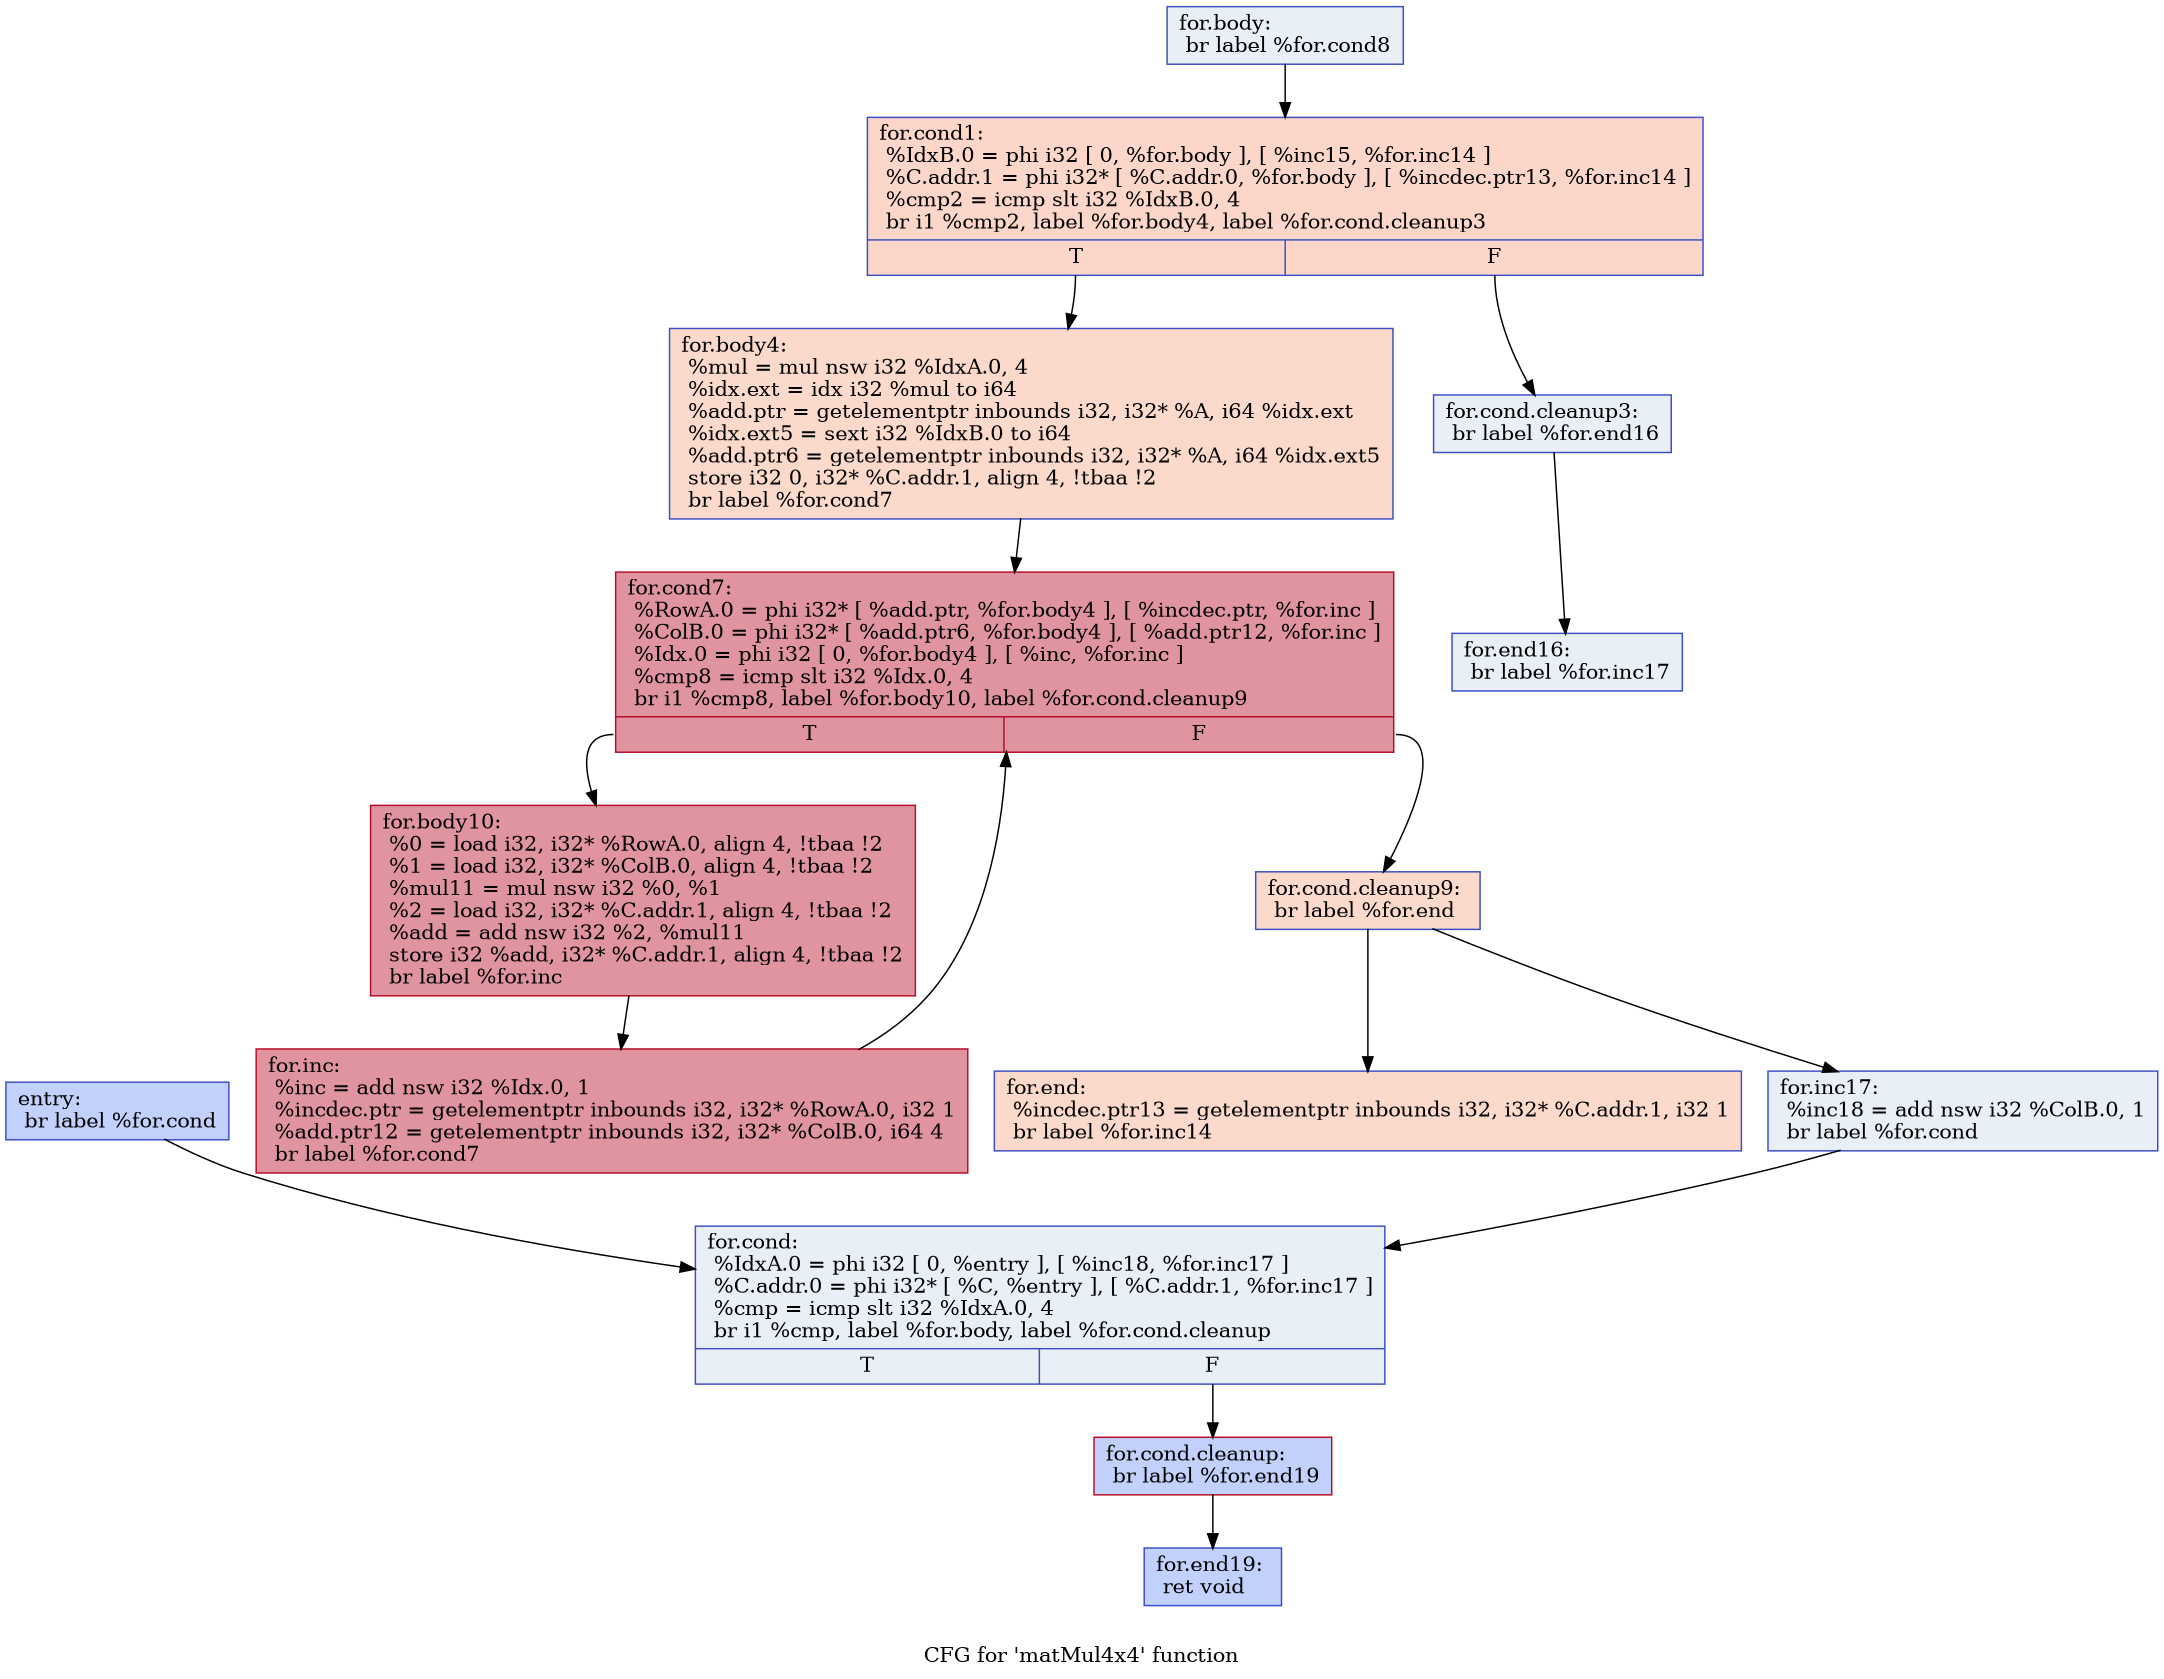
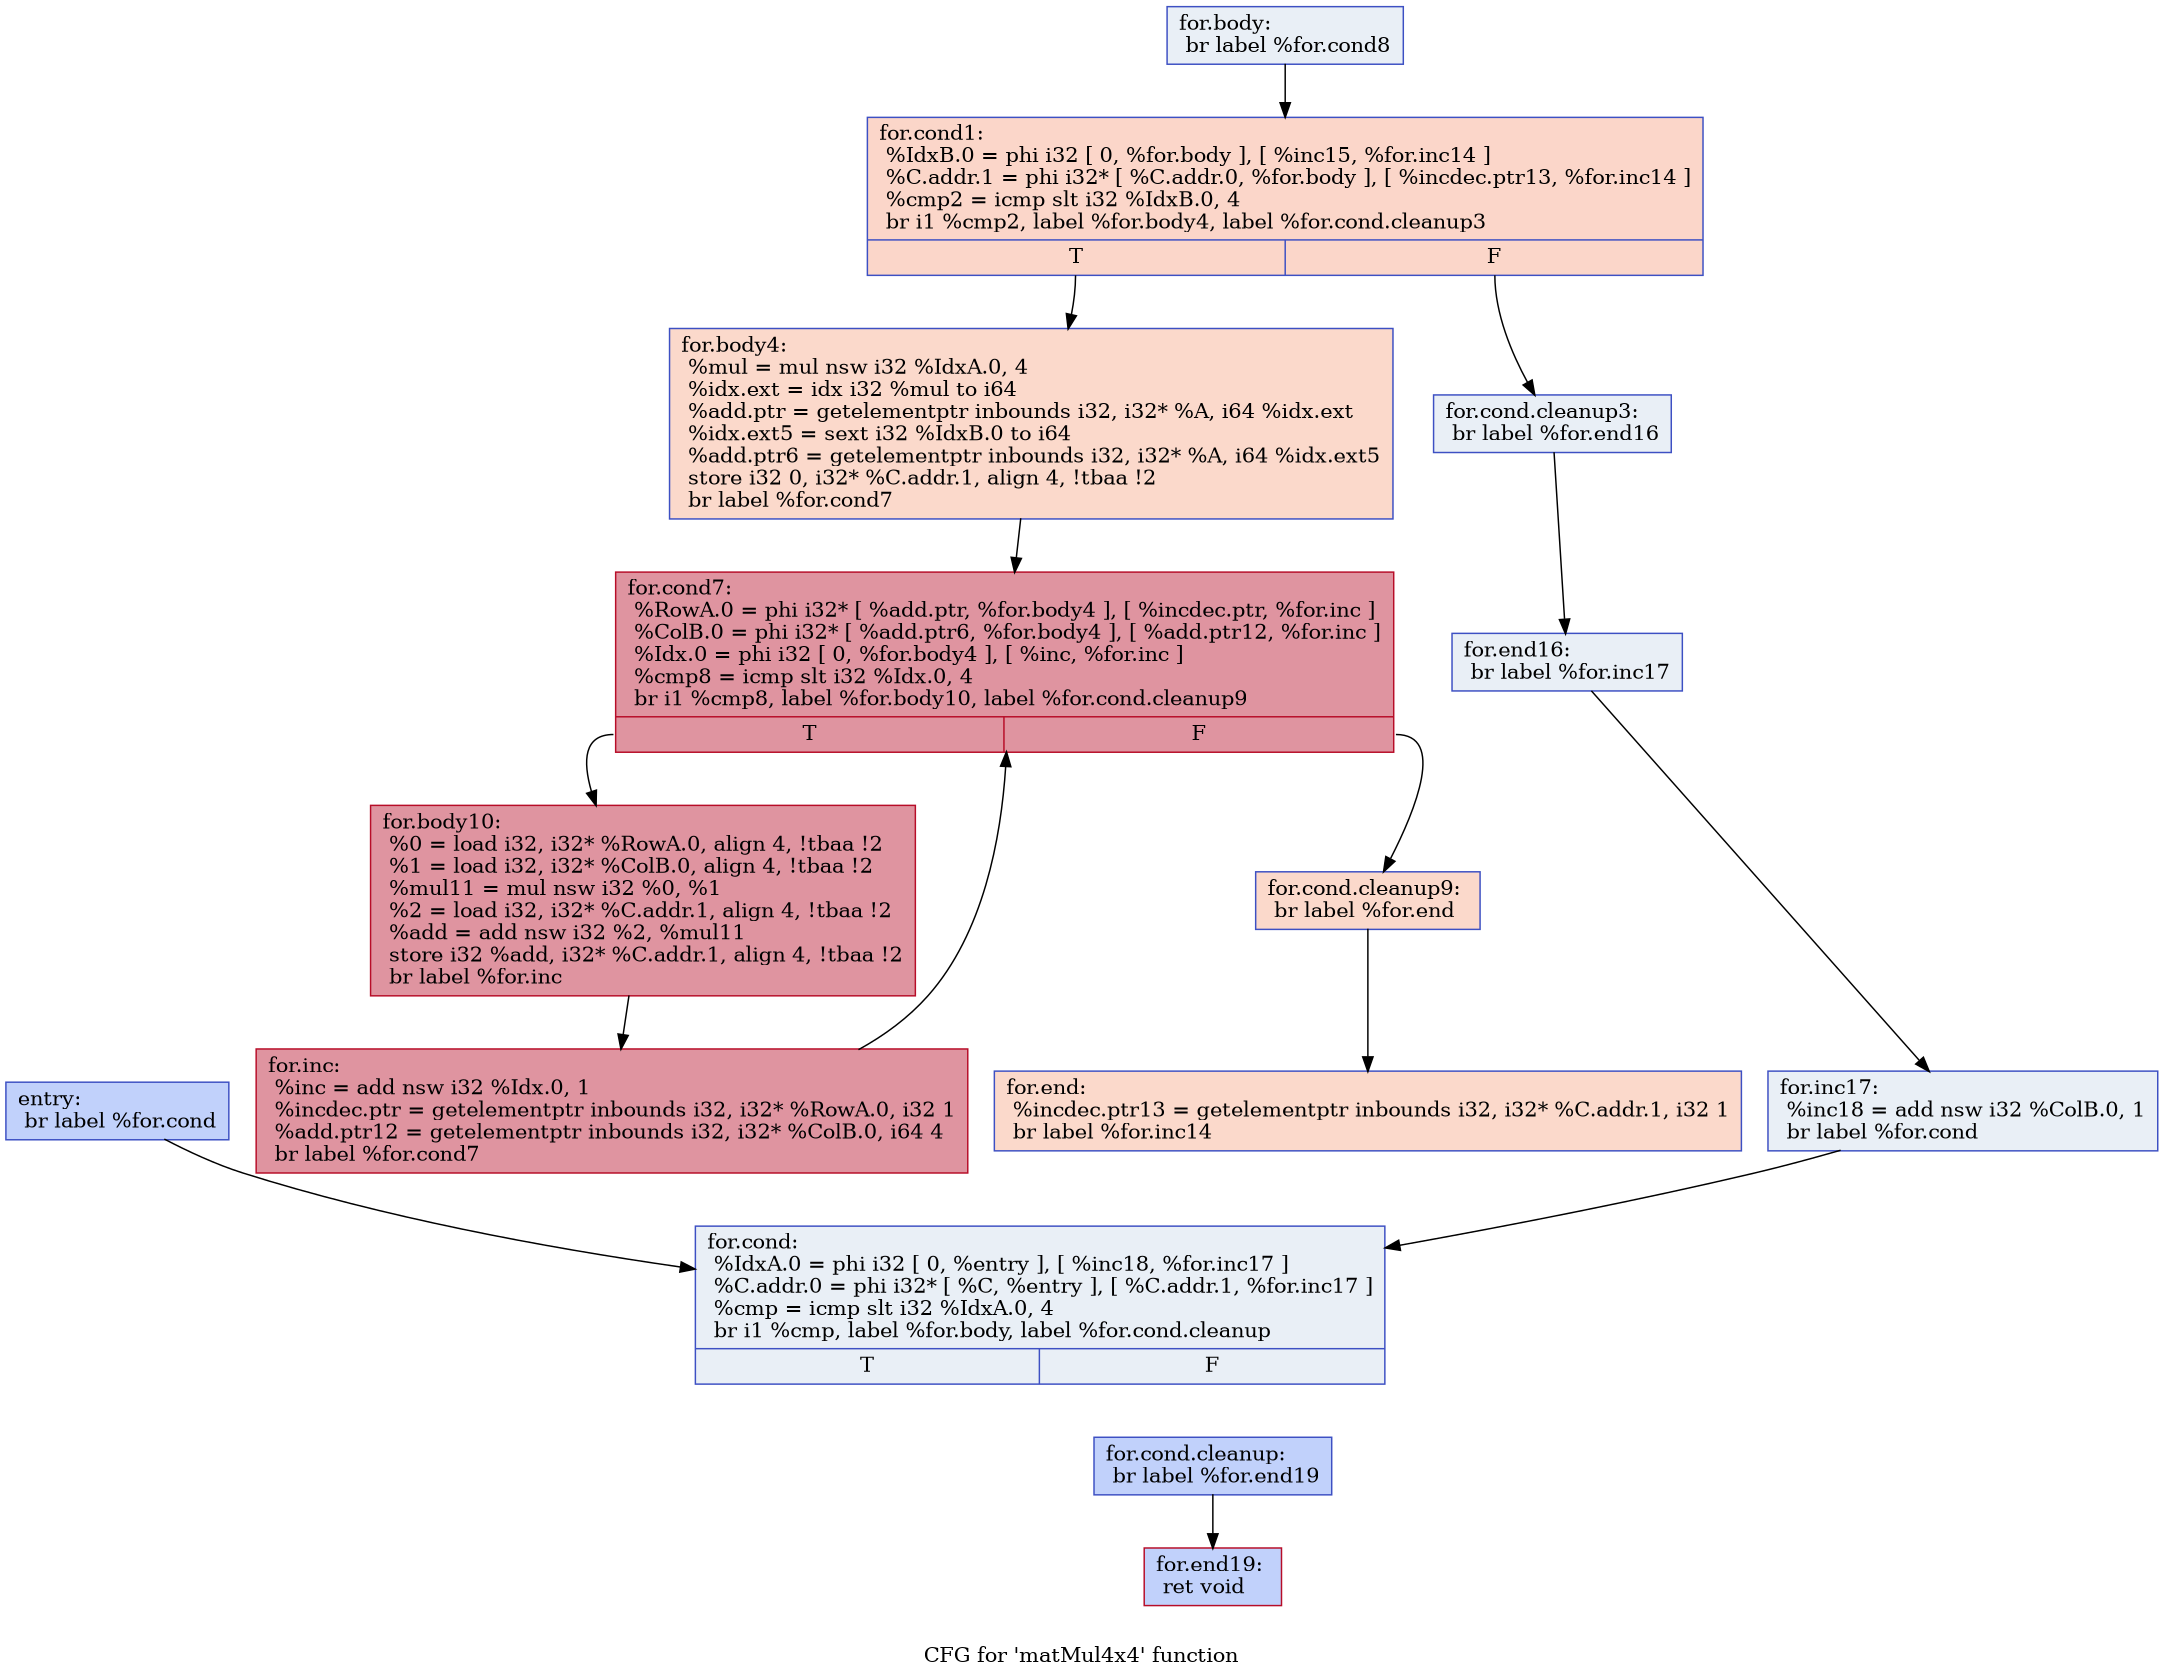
edge "for.cond.cleanup9:" -> "for.inc17:": now "for.end16:" -> "for.inc17:"
edge "for.cond:" -> "for.cond.cleanup:": removed
node "for.cond.cleanup:": color #b70d28ff -> #3d50c3ff
node "for.end19:": color #3d50c3ff -> #b70d28ff
